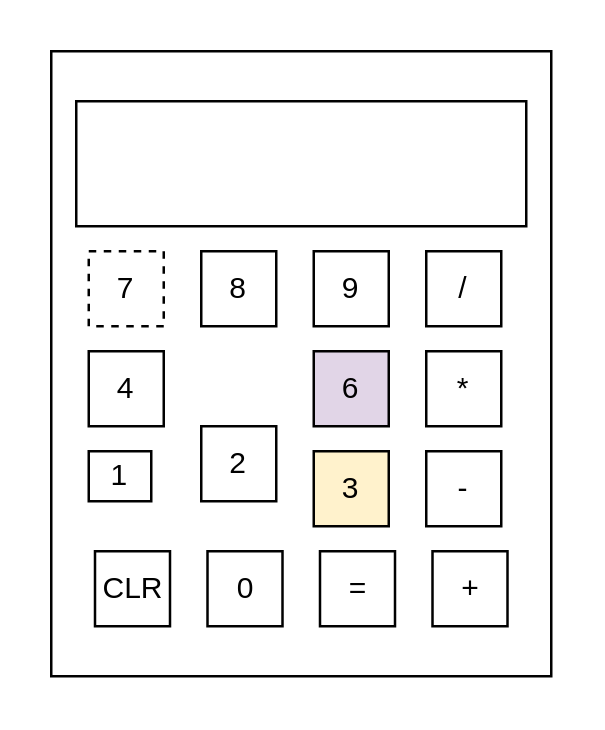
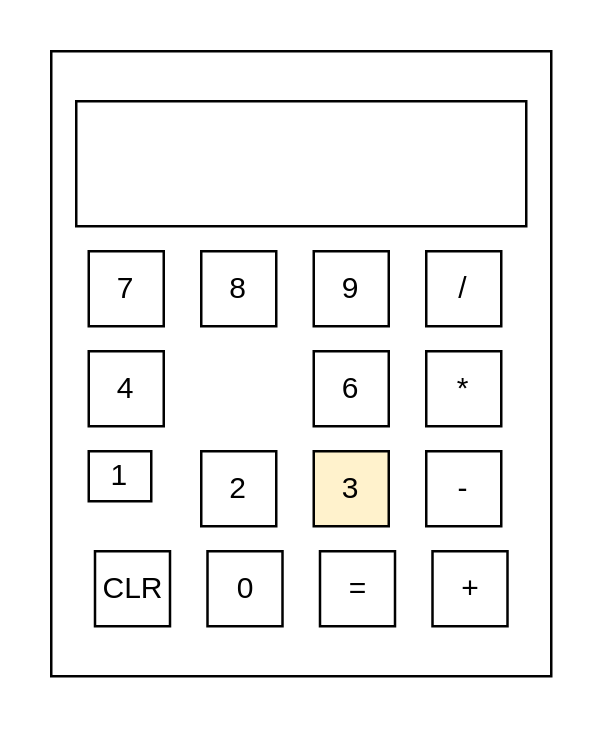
node "7": style dashed -> solid
node "6": fillcolor #e1d5e7 -> #ffffff
node "2": moved (239, 464) -> (239, 489)
